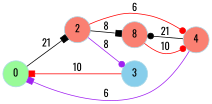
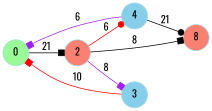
node "4": fillcolor salmon -> skyblue
edge "2" -> "3": arrowhead dot -> box
edge "8" -> "4": removed, label "10"
